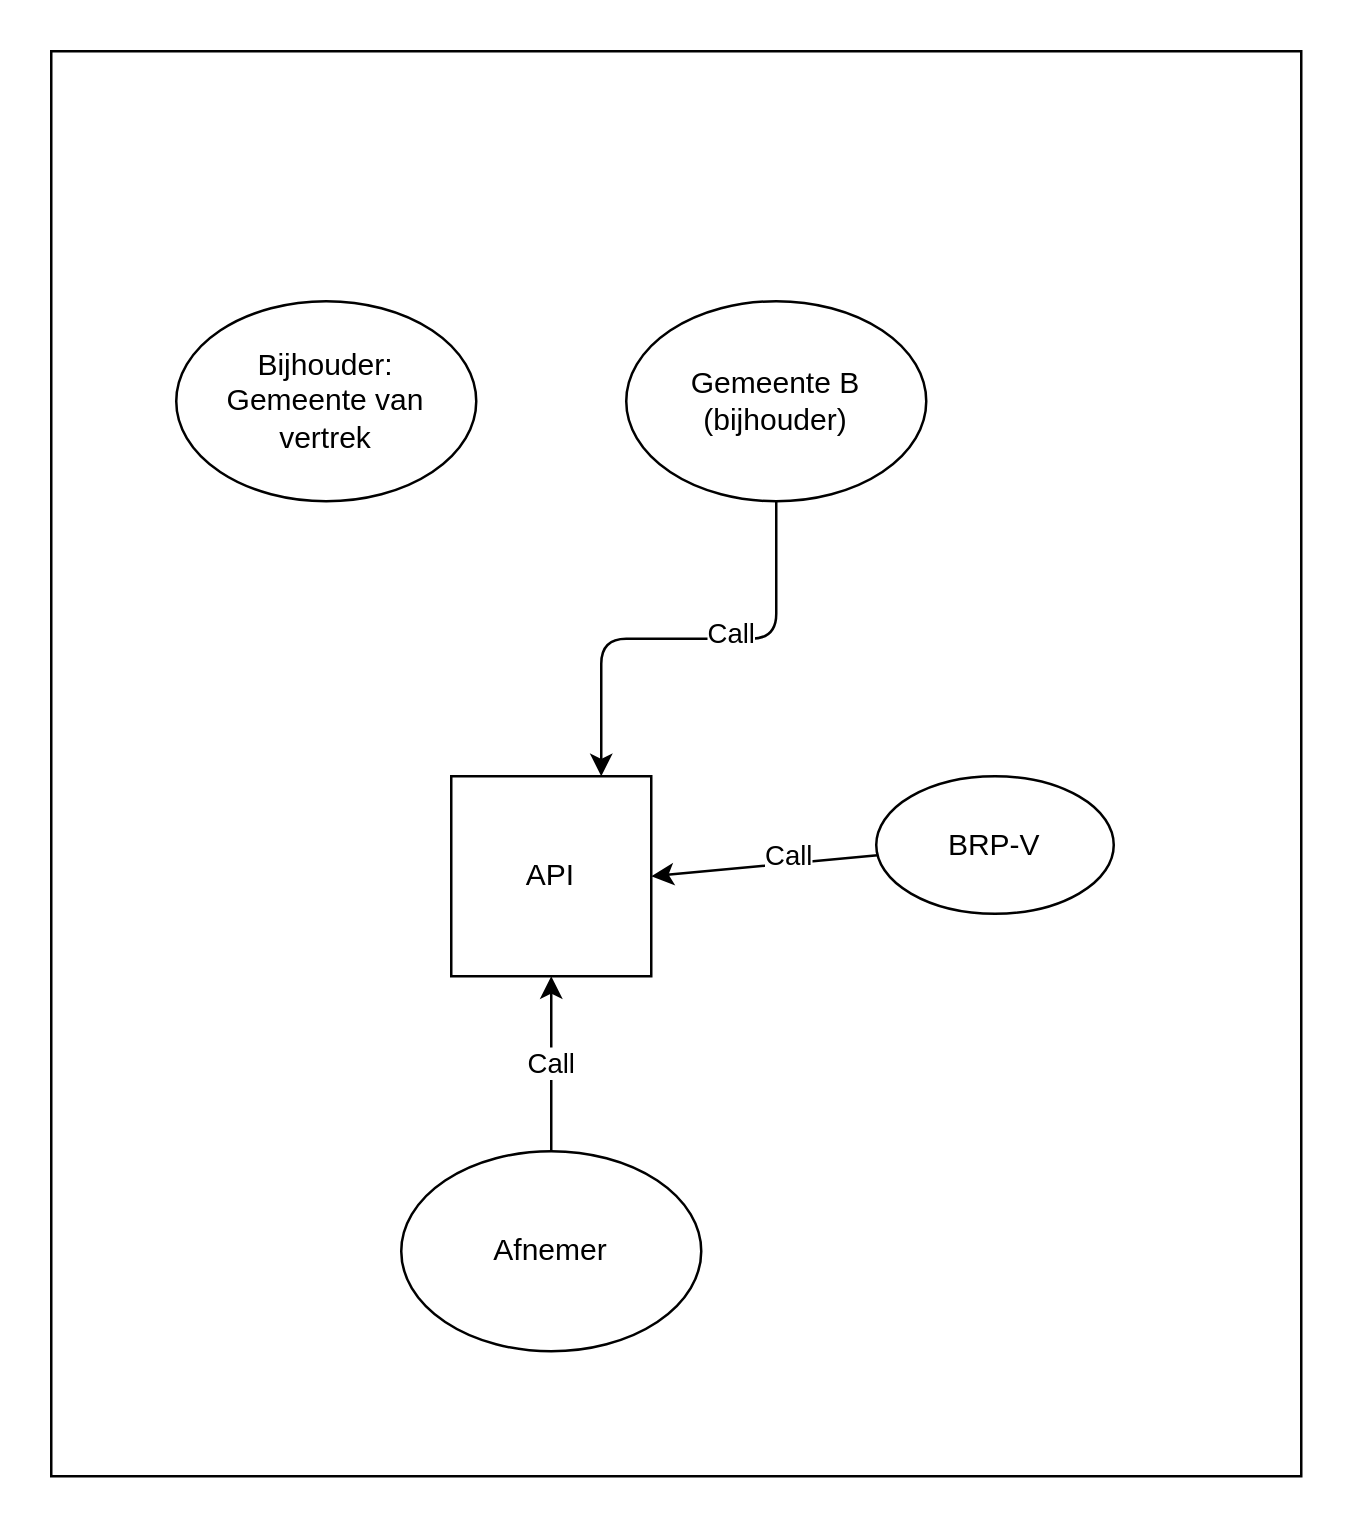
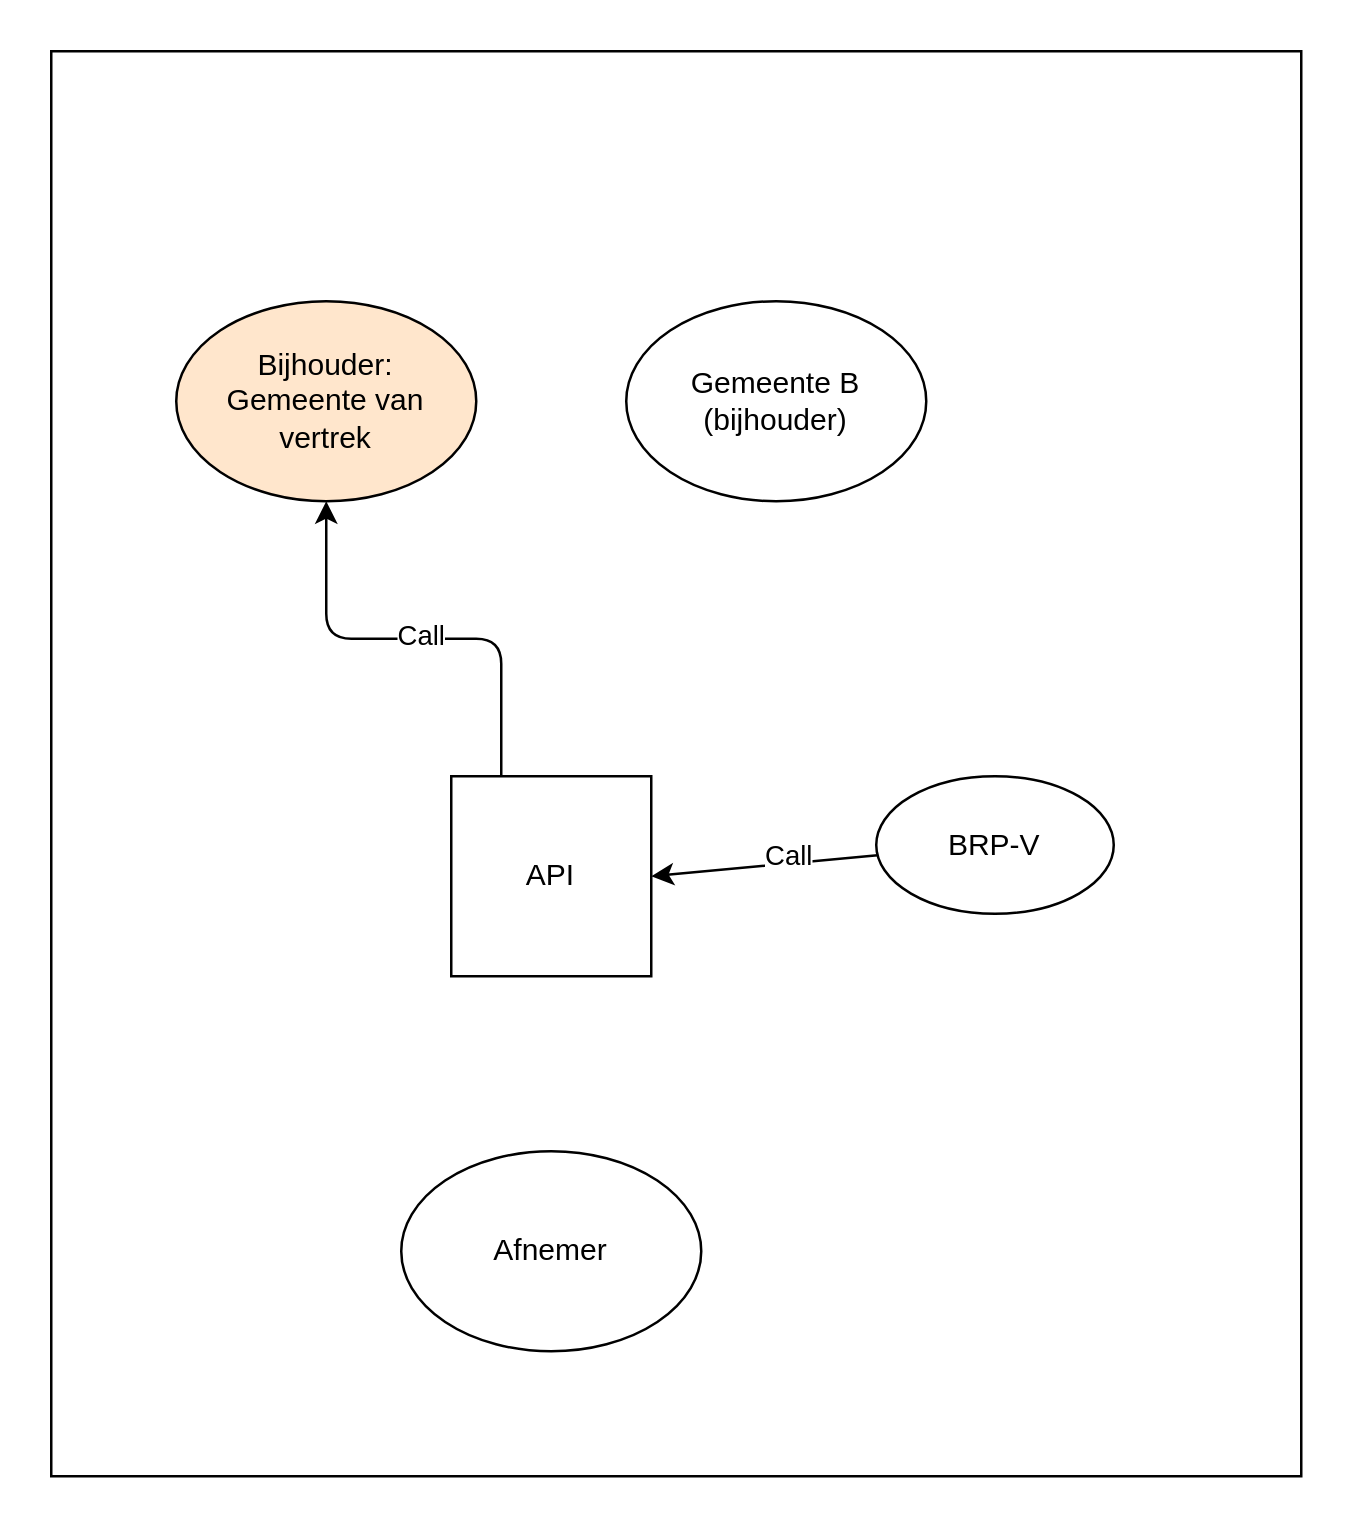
node "Bijhouder: Gemeente van vertrek": fillcolor #ffffff -> #ffe6cc
edge "API" -> "Bijhouder: Gemeente van vertrek": added, label "Call"
edge "Gemeente B (bijhouder)" -> "API": removed, label "Call"
edge "Afnemer" -> "API": removed, label "Call"
